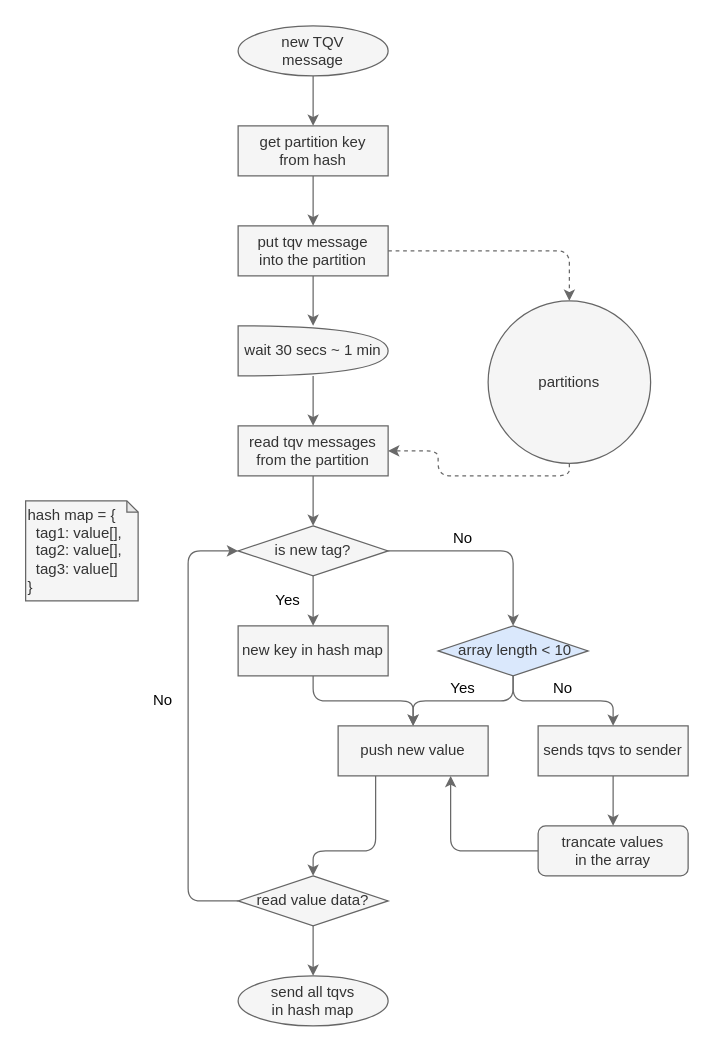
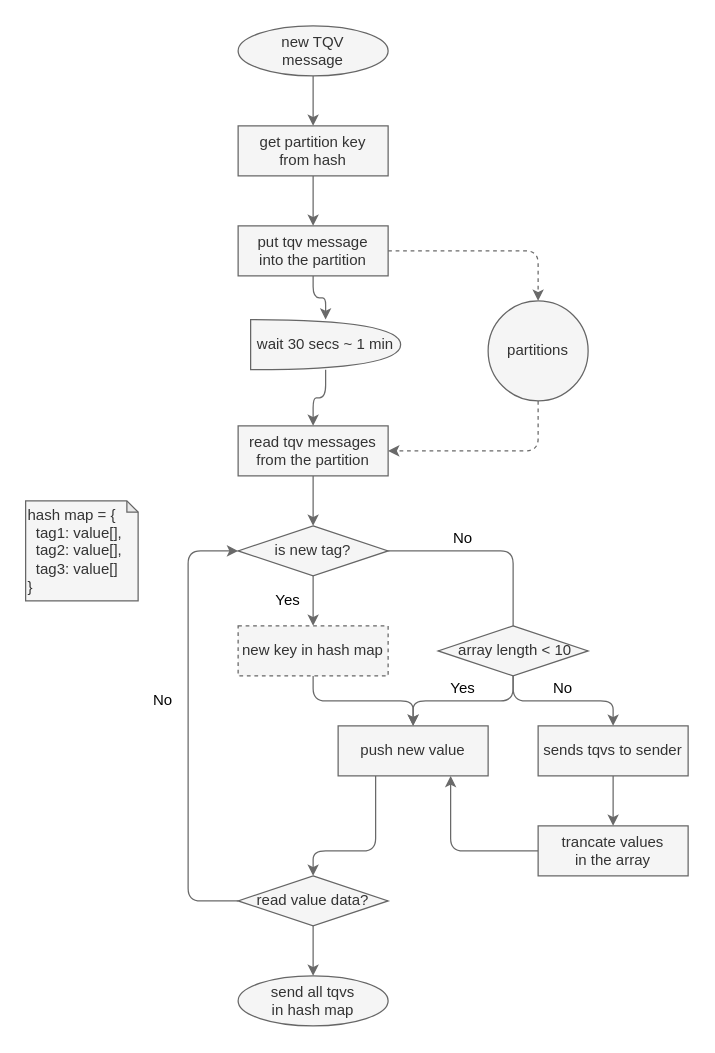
node "wait 30 secs ~ 1 min": moved (313, 351) -> (326, 344)
node "partitions": size 163x163 -> 100x100
edge "is new tag?" -> "array length < 10": arrowhead classic -> none
node "new key in hash map": style solid -> dashed
node "array length < 10": fillcolor #dae8fc -> #f5f5f5
node "trancate values in the array": shape rounded rectangle -> rectangle
